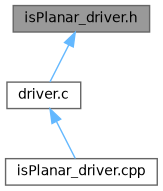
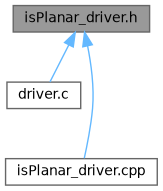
edge "isPlanar_driver.cpp" -> "driver.c": now "isPlanar_driver.cpp" -> "isPlanar_driver.h"
